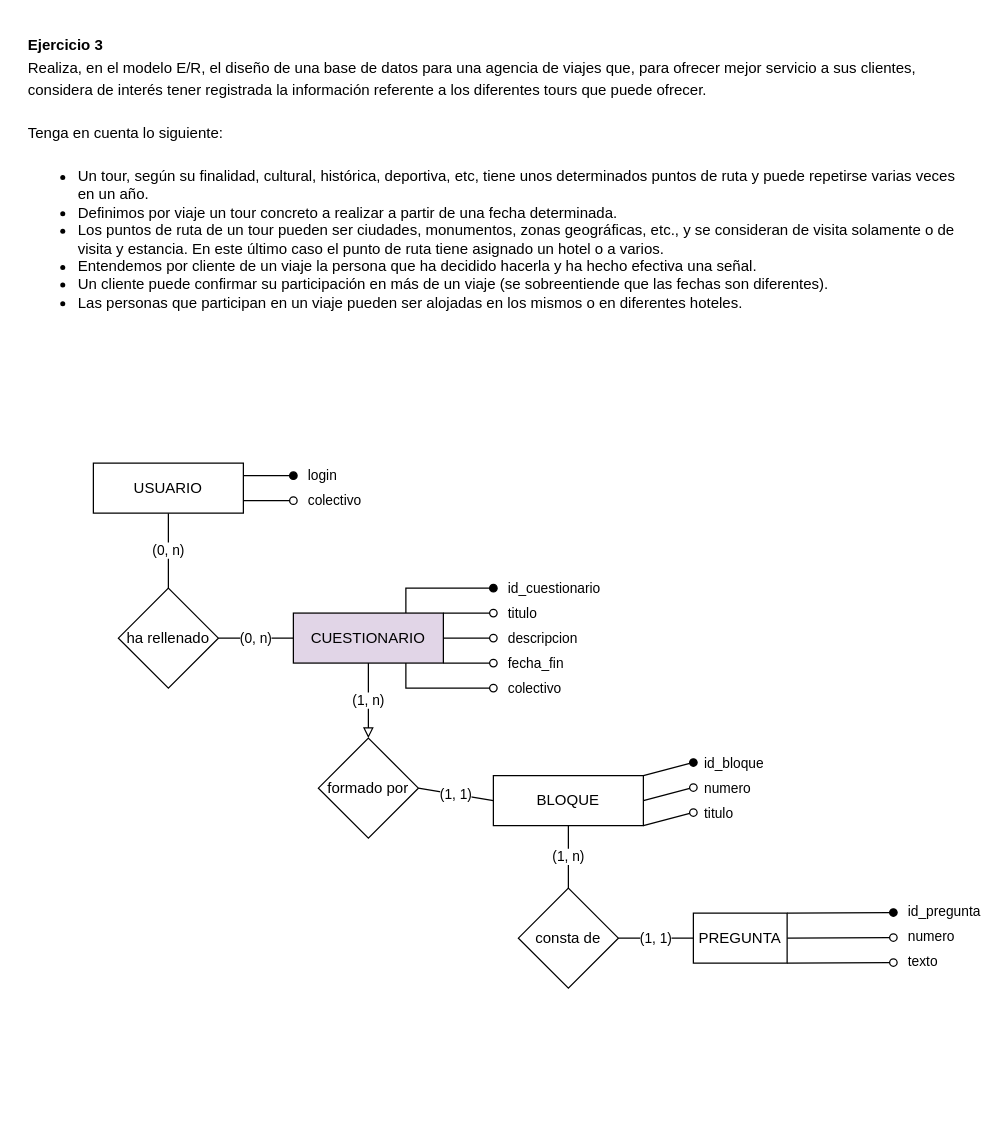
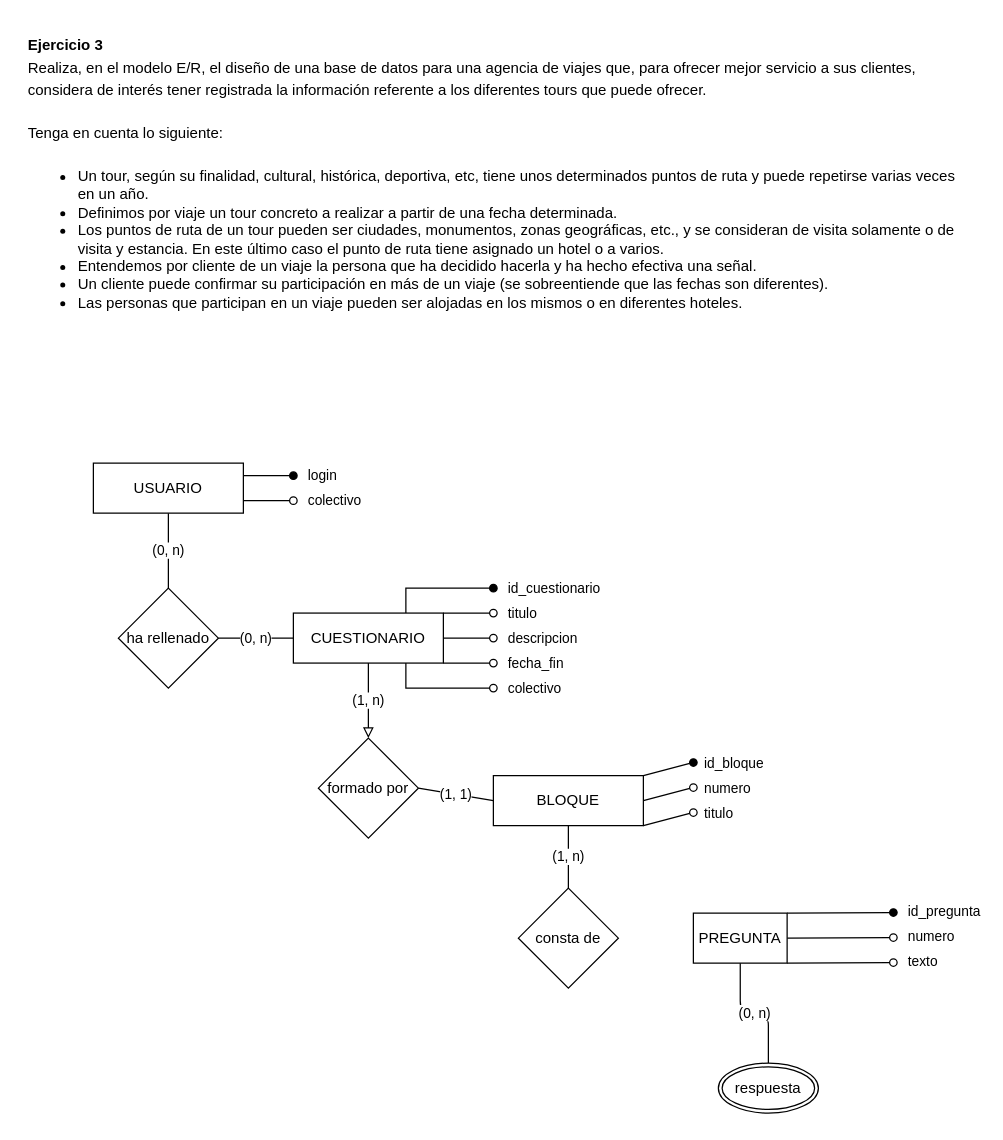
node "CUESTIONARIO": fillcolor #e1d5e7 -> #ffffff
edge "consta de" -- "PREGUNTA": removed, label "(1, 1)"
edge "PREGUNTA" -- "respuesta": added, label "(0, n)"
node "respuesta": added
